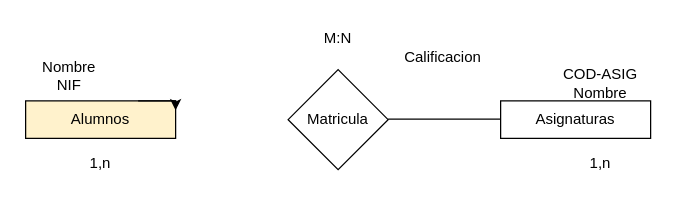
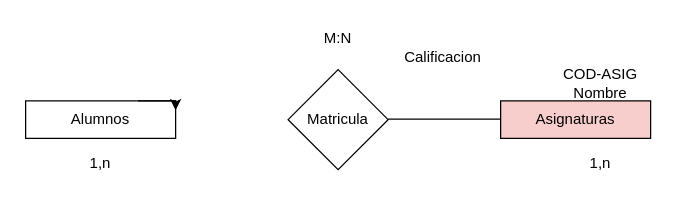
node "Nombre NIF": removed
node "Alumnos": fillcolor #fff2cc -> #ffffff
node "Asignaturas": fillcolor #ffffff -> #f8cecc
